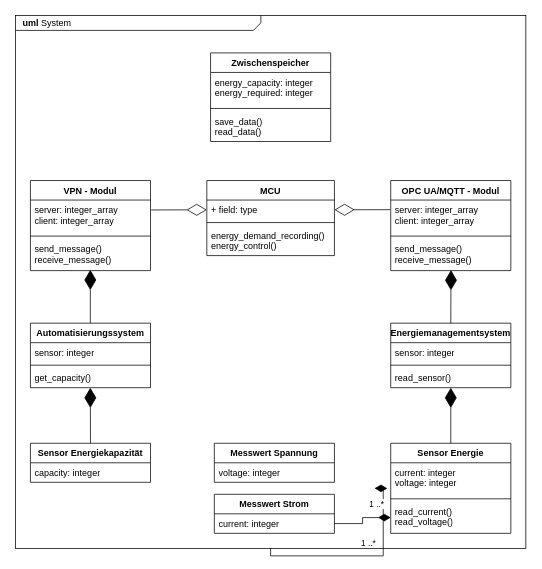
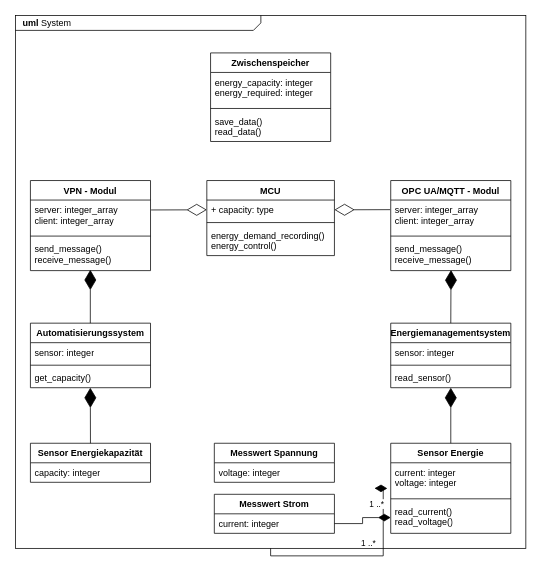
node "+ field: type": label "+ field: type" -> "+ capacity: type"
